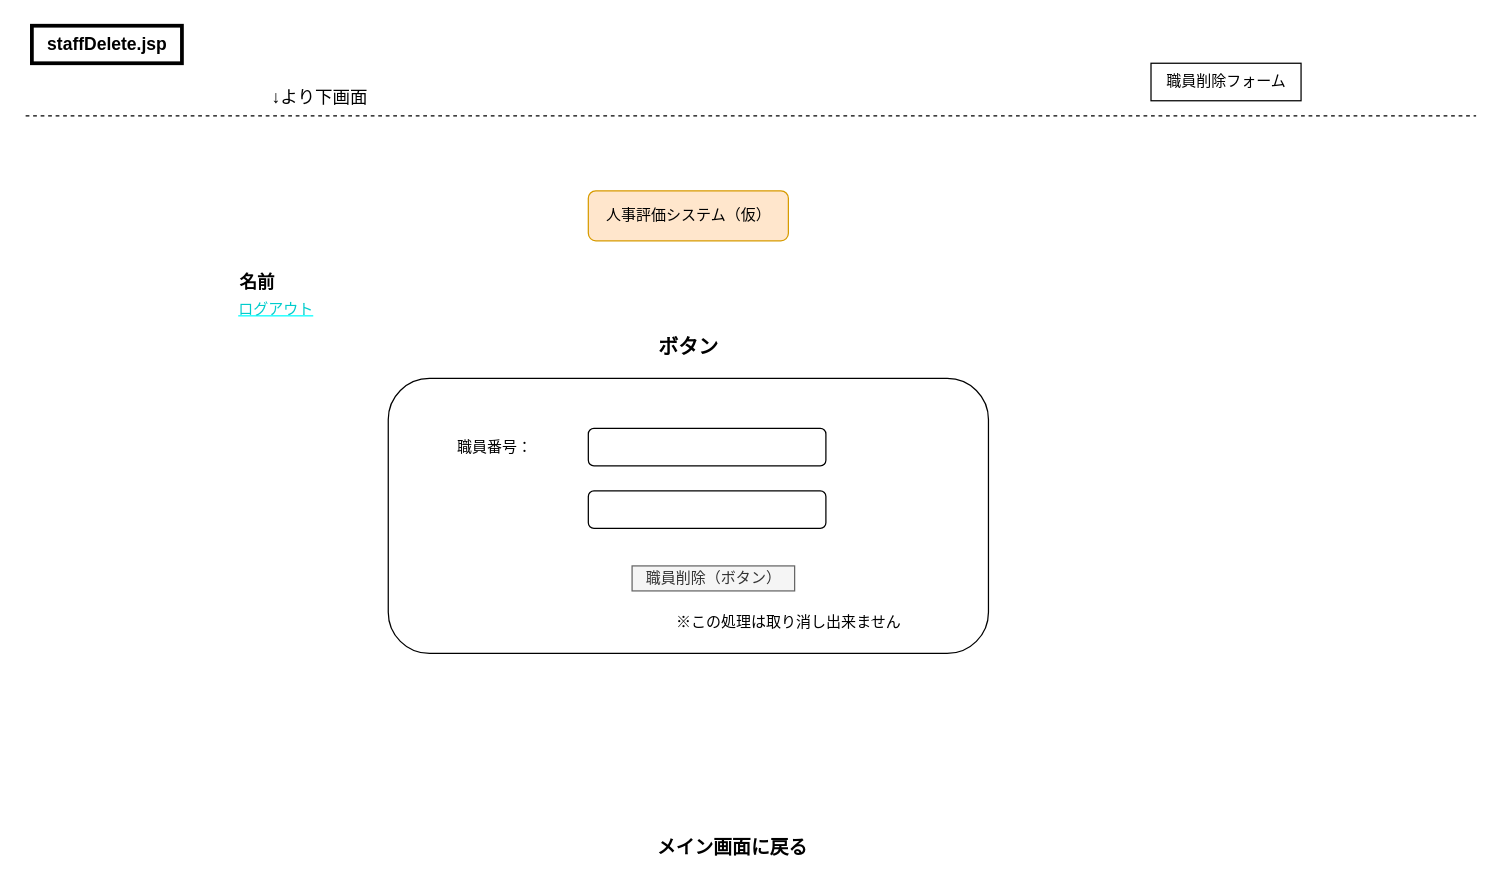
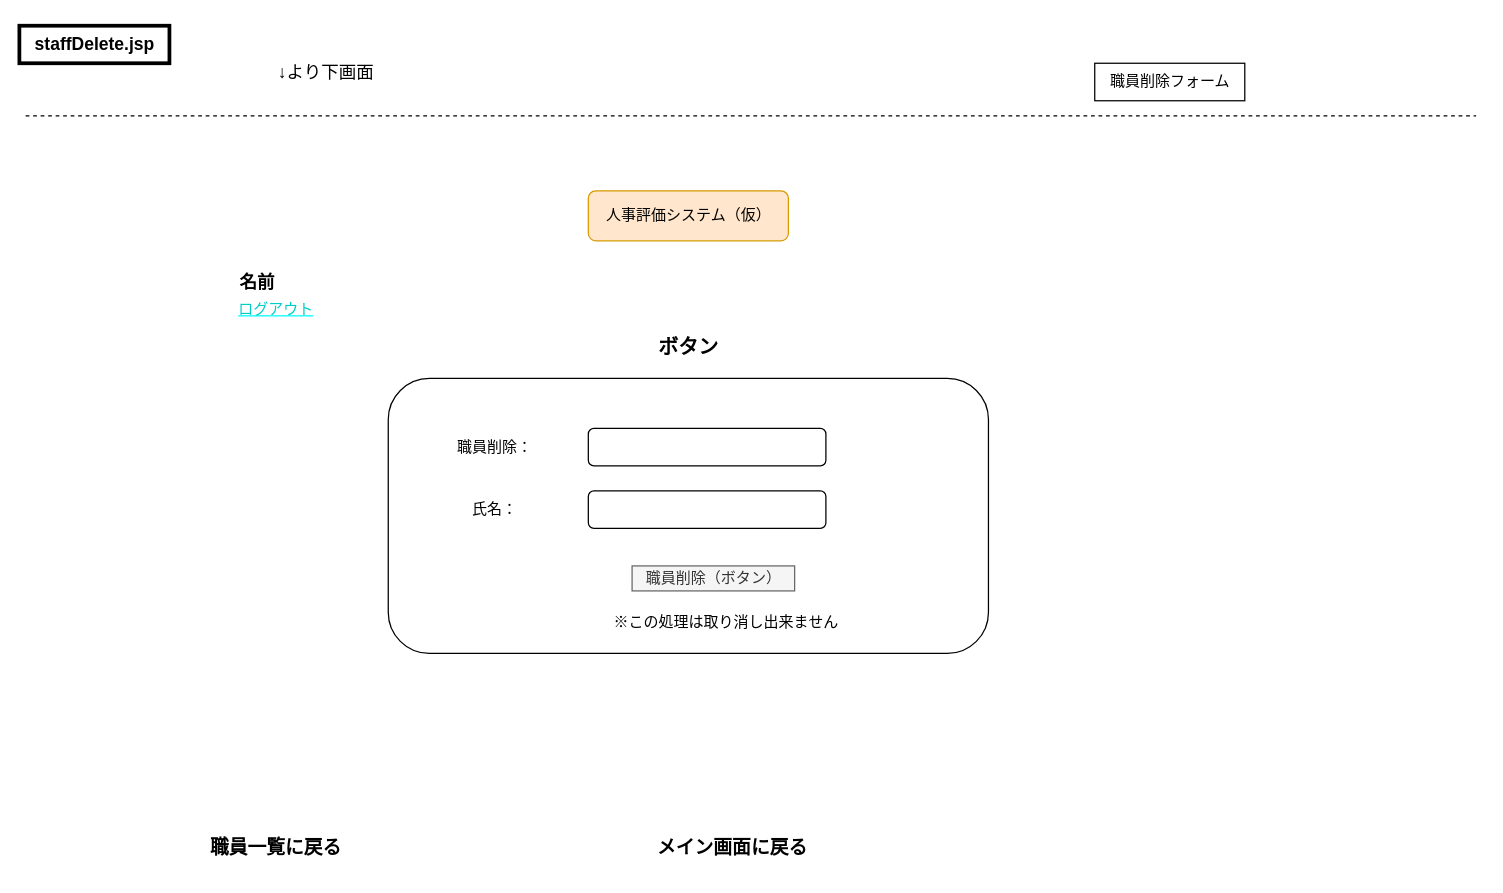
node "staffDelete.jsp": moved (107, 44) -> (94, 44)
node "職員削除フォーム": moved (1226, 82) -> (1169, 82)
node "↓より下画面": moved (319, 97) -> (326, 72)
node "職員番号：": label "職員番号：" -> "職員削除："
node "氏名：": added
node "※この処理は取り消し出来ません": moved (788, 622) -> (726, 622)
node "職員一覧に戻る": added
